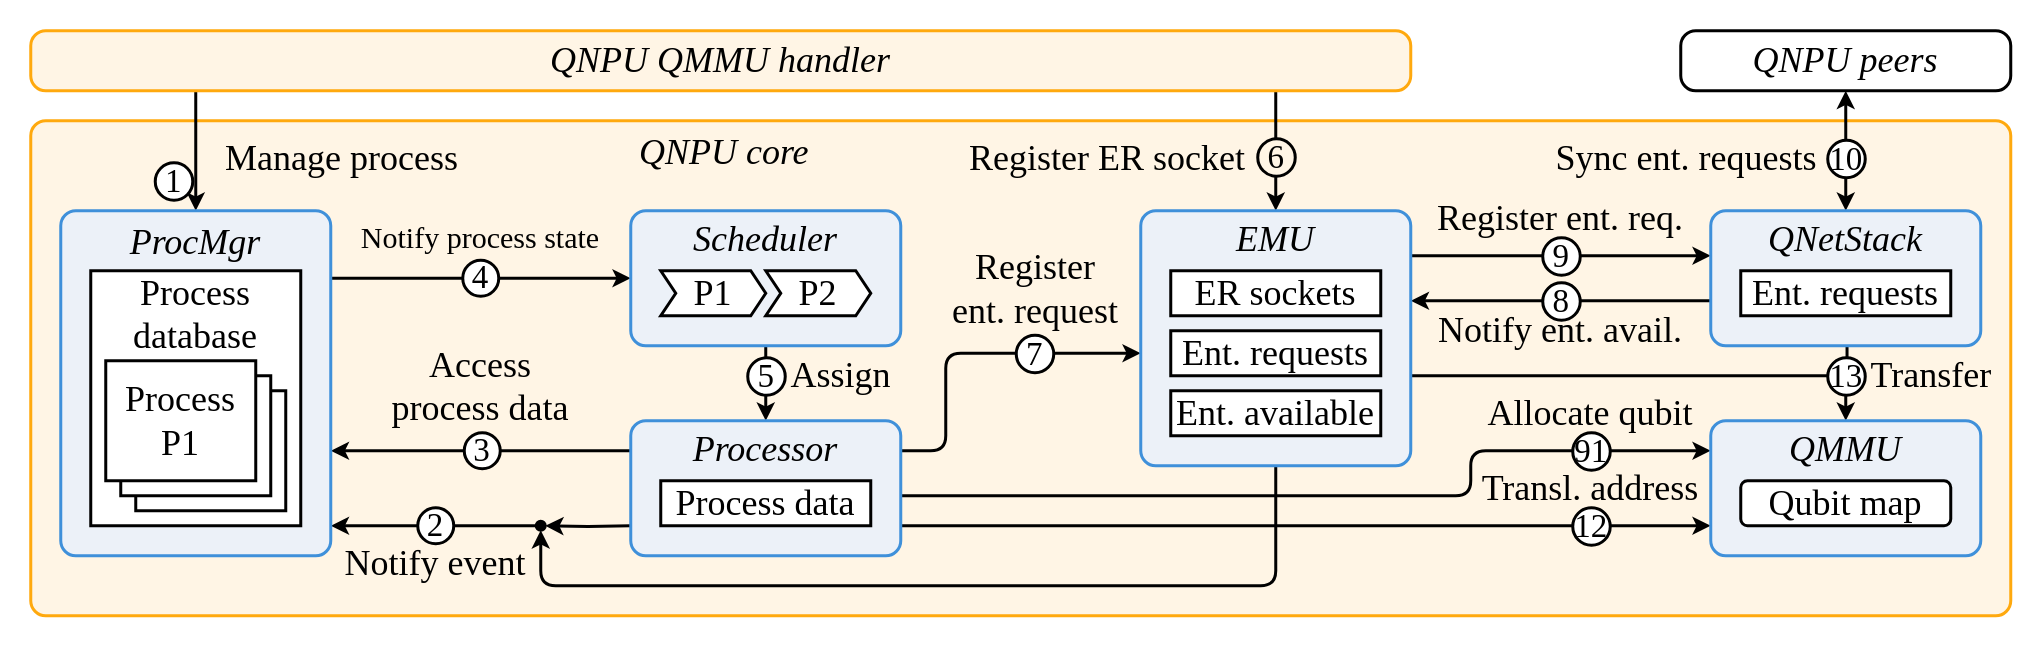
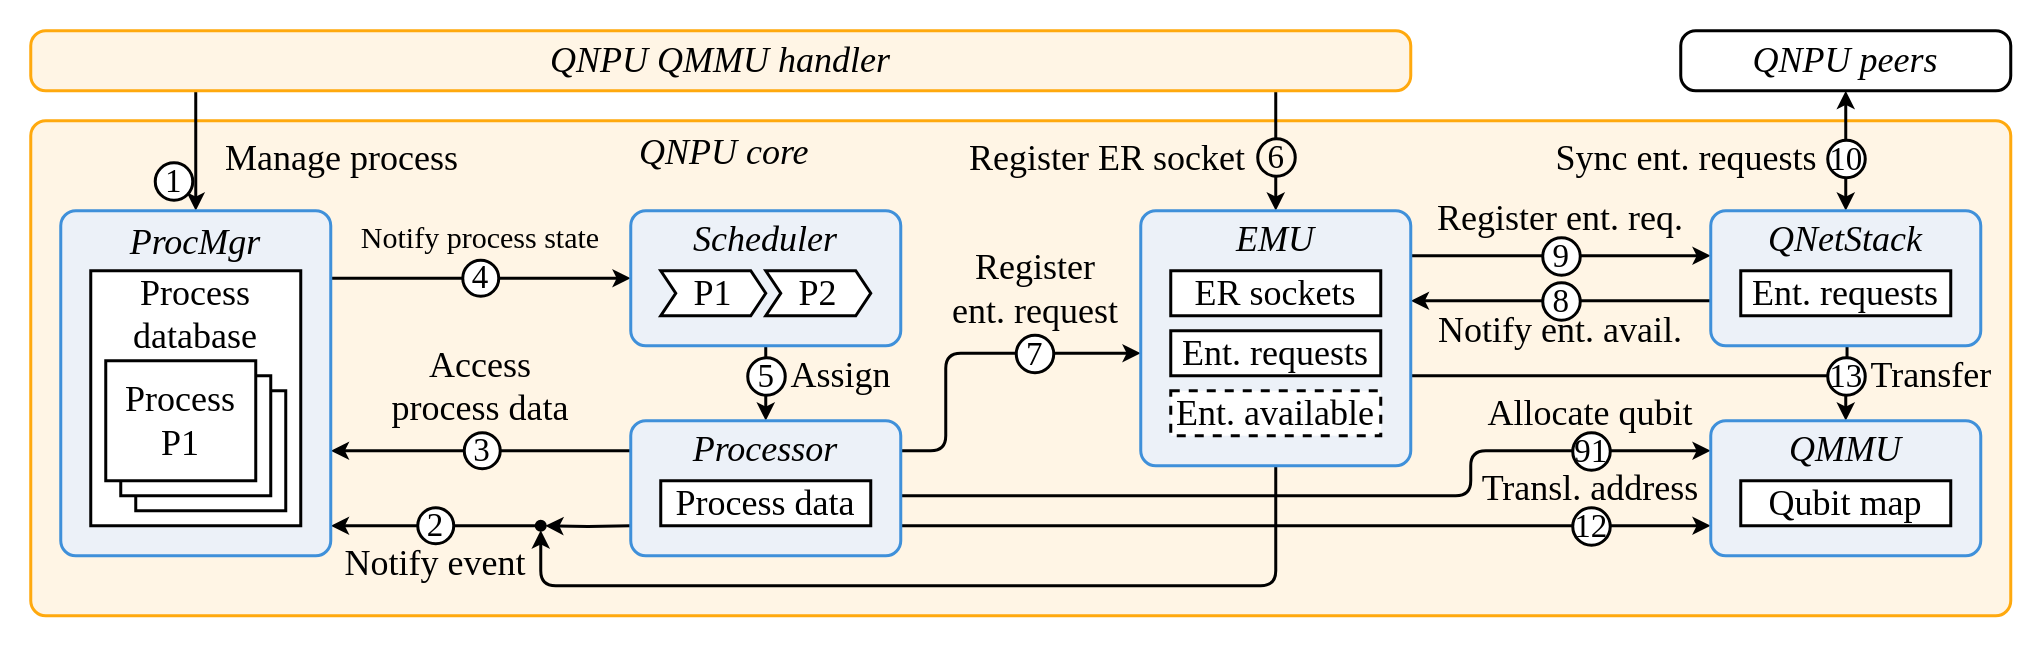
node "Ent. available": style solid -> dashed
node "Qubit map": shape rounded rectangle -> rectangle
